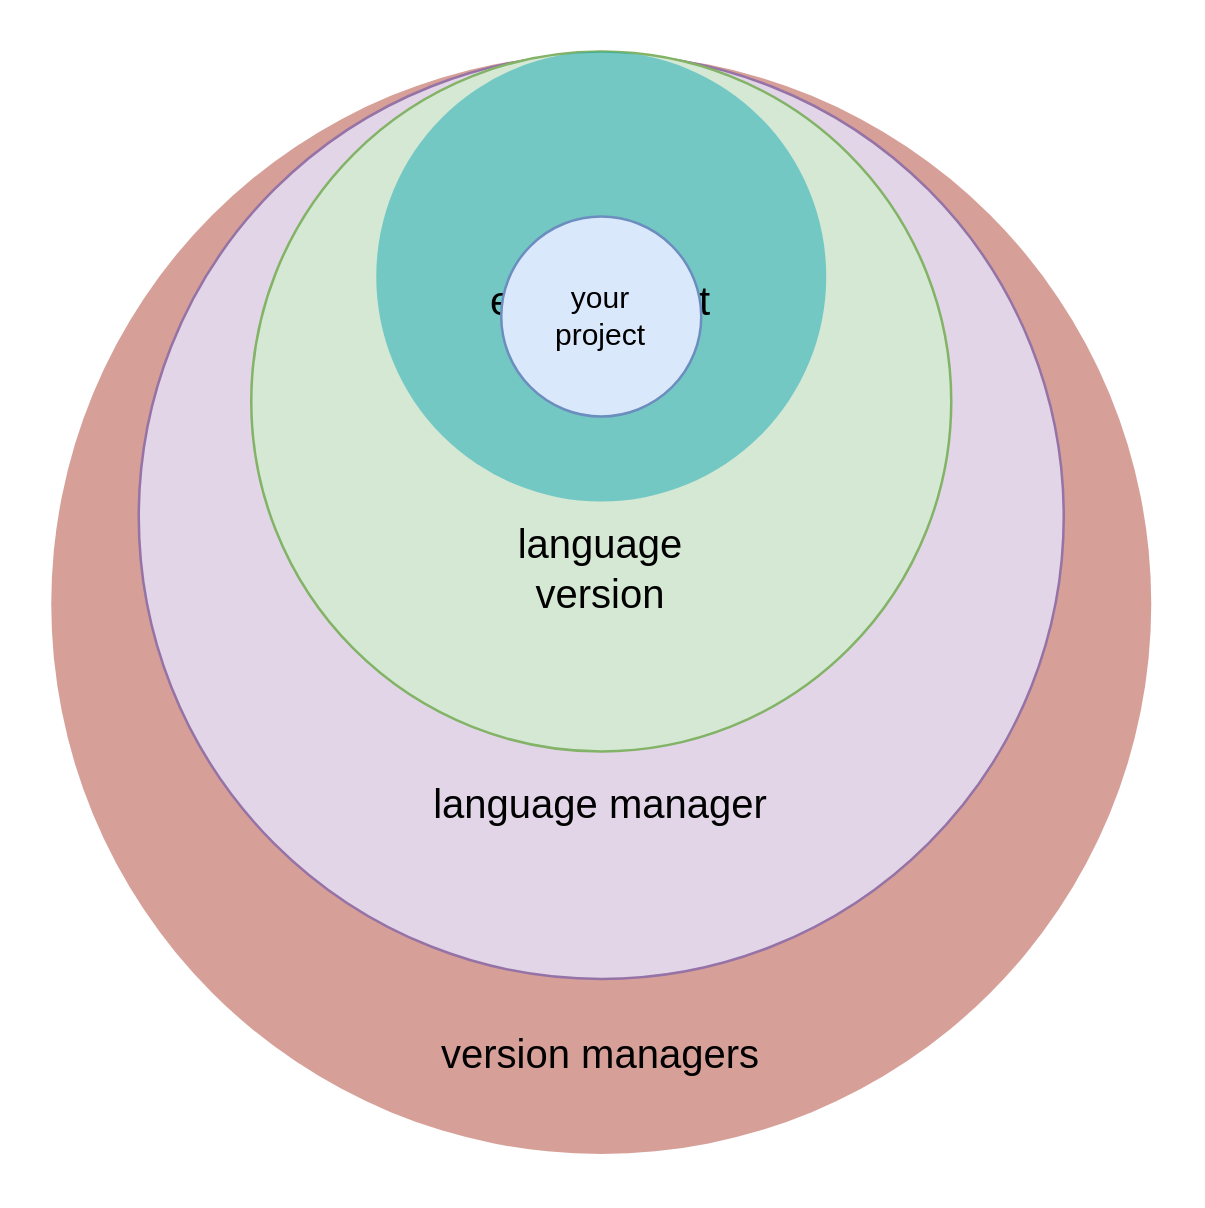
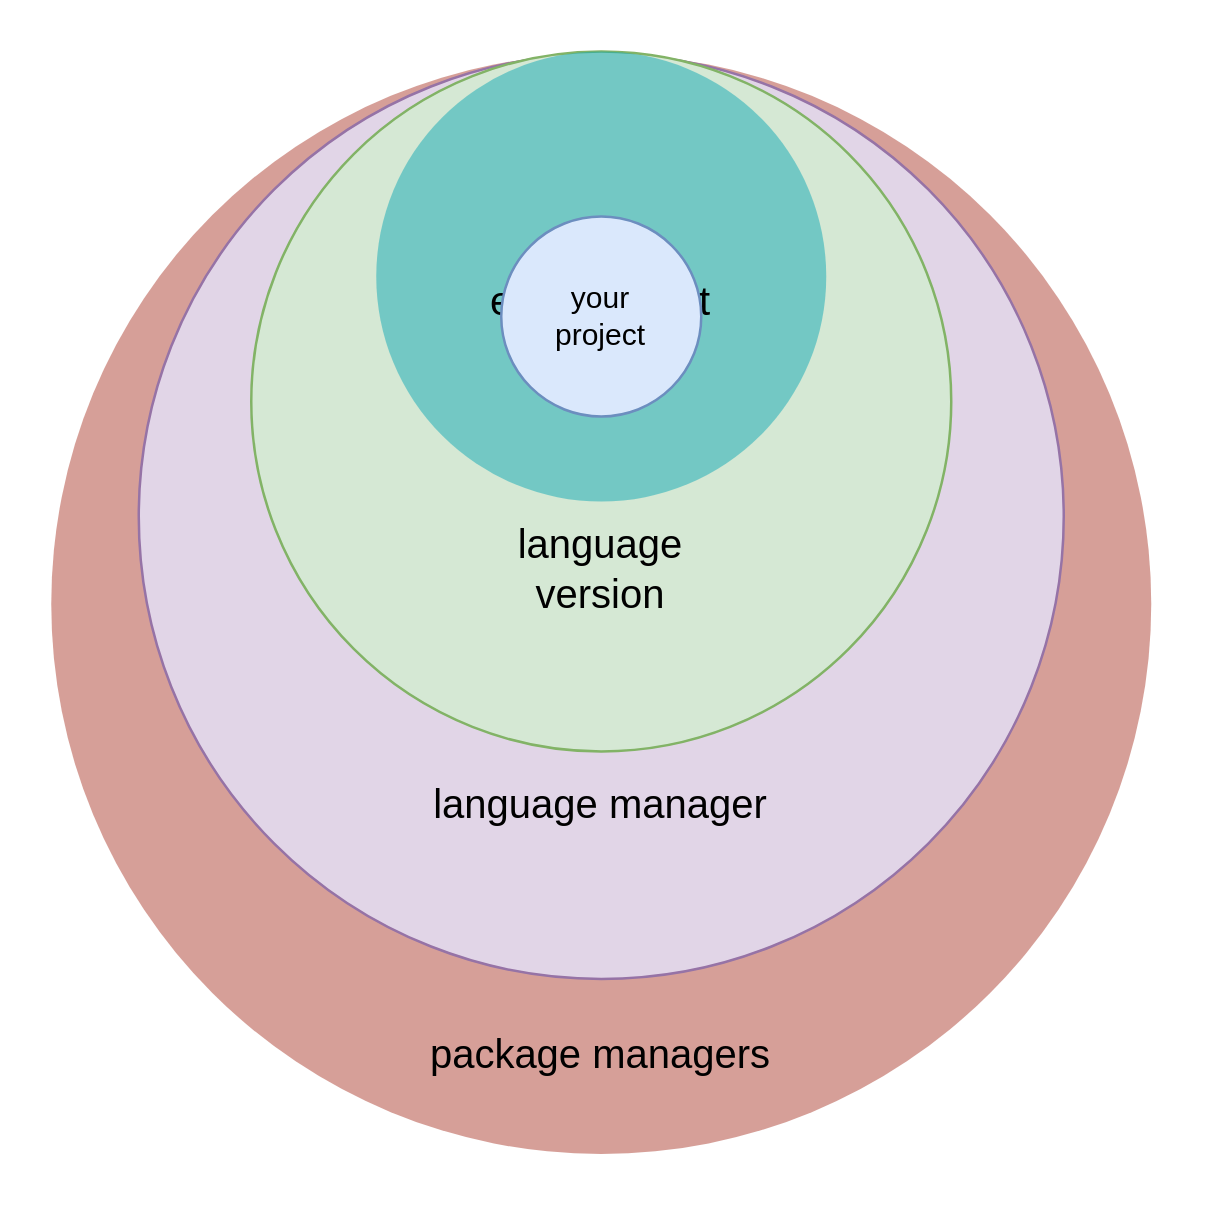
node "version managers": label "version managers" -> "package managers"
